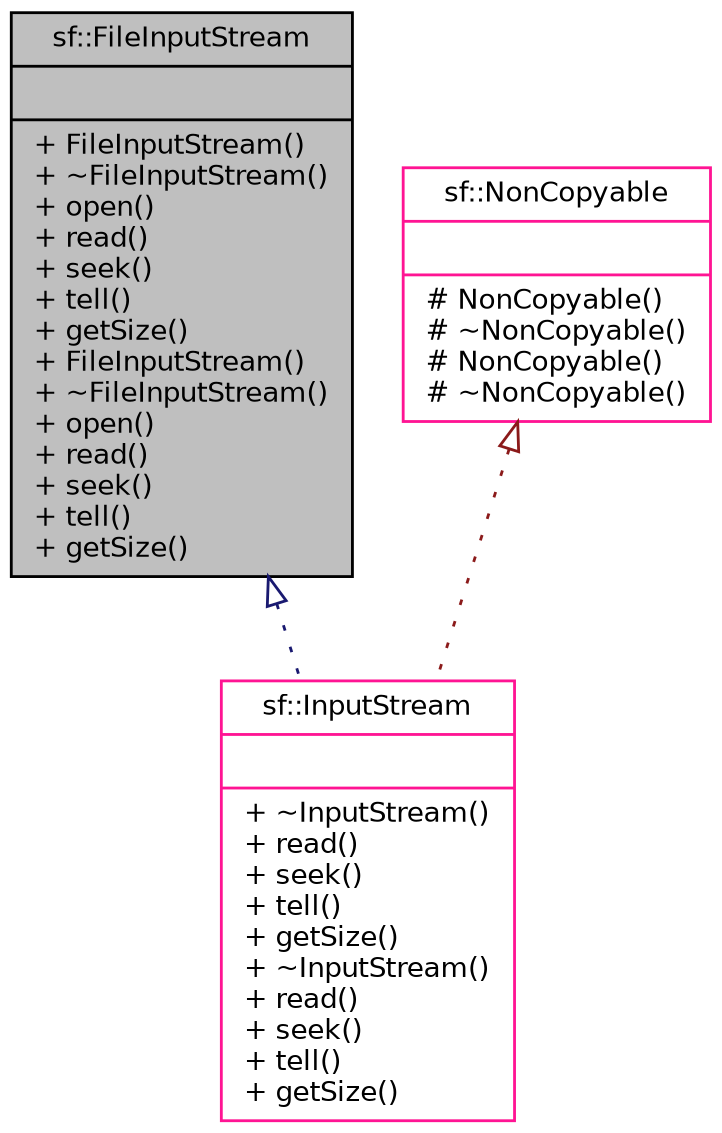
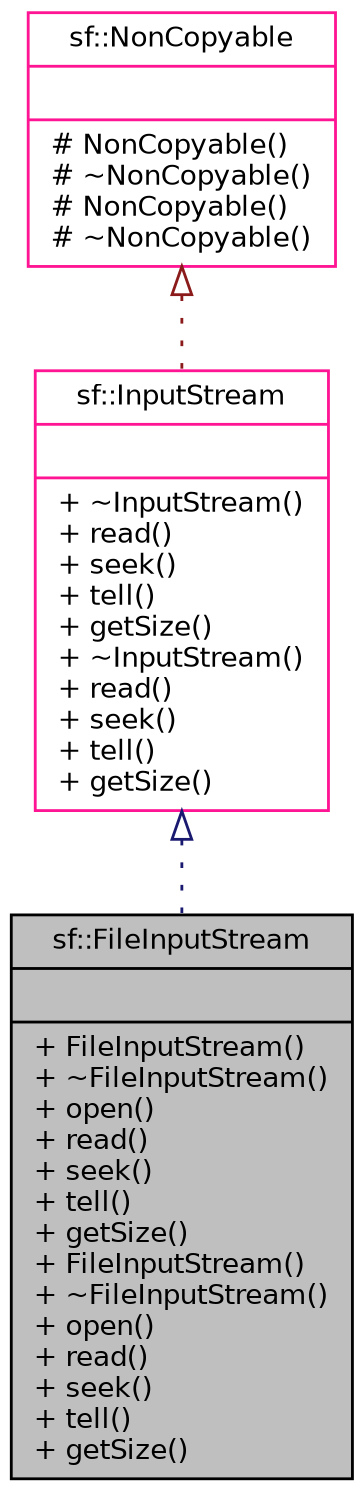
edge "sf::InputStream" -> "sf::FileInputStream": reversed
